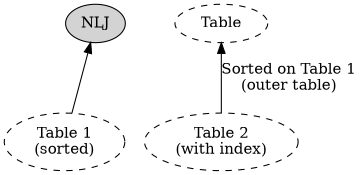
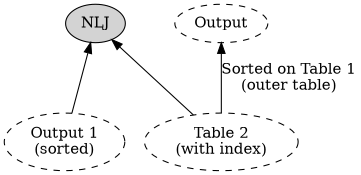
node "Table": label "Table" -> "Output"
edge "Table 2 (with index)" -> "NLJ": added
node "Table 1 (sorted)": label "Table 1 (sorted)" -> "Output 1 (sorted)"
